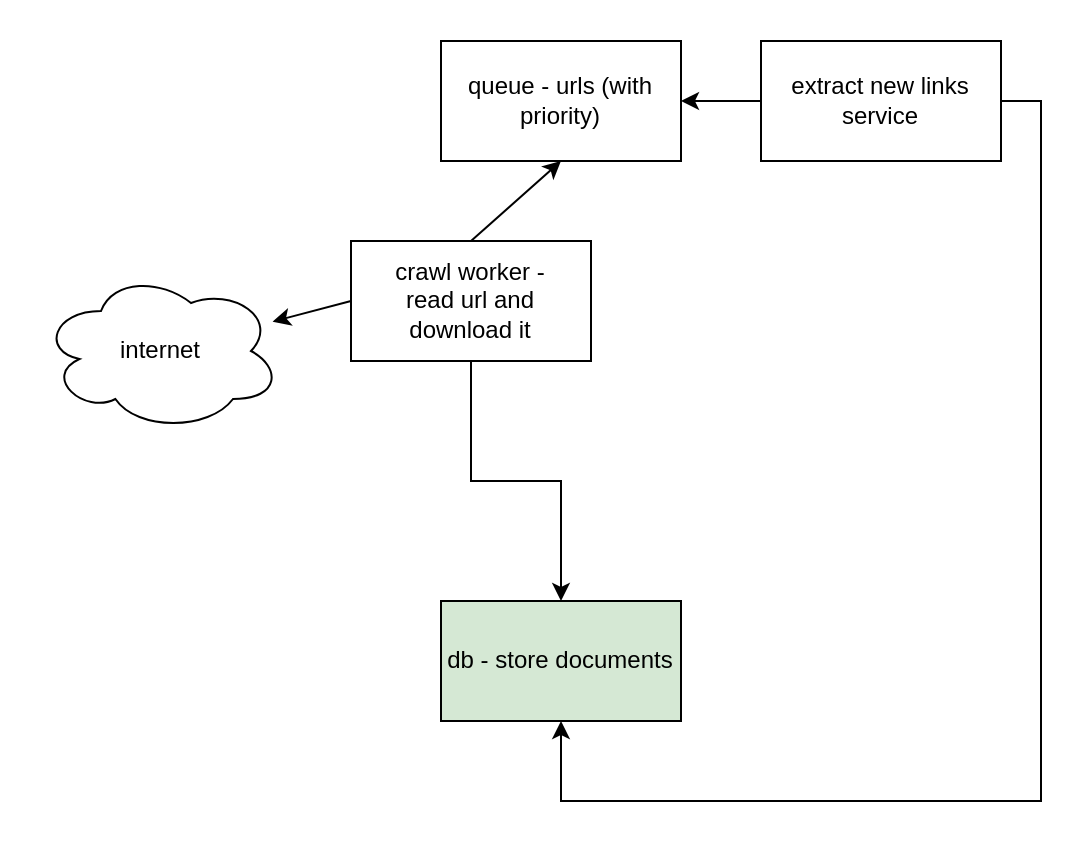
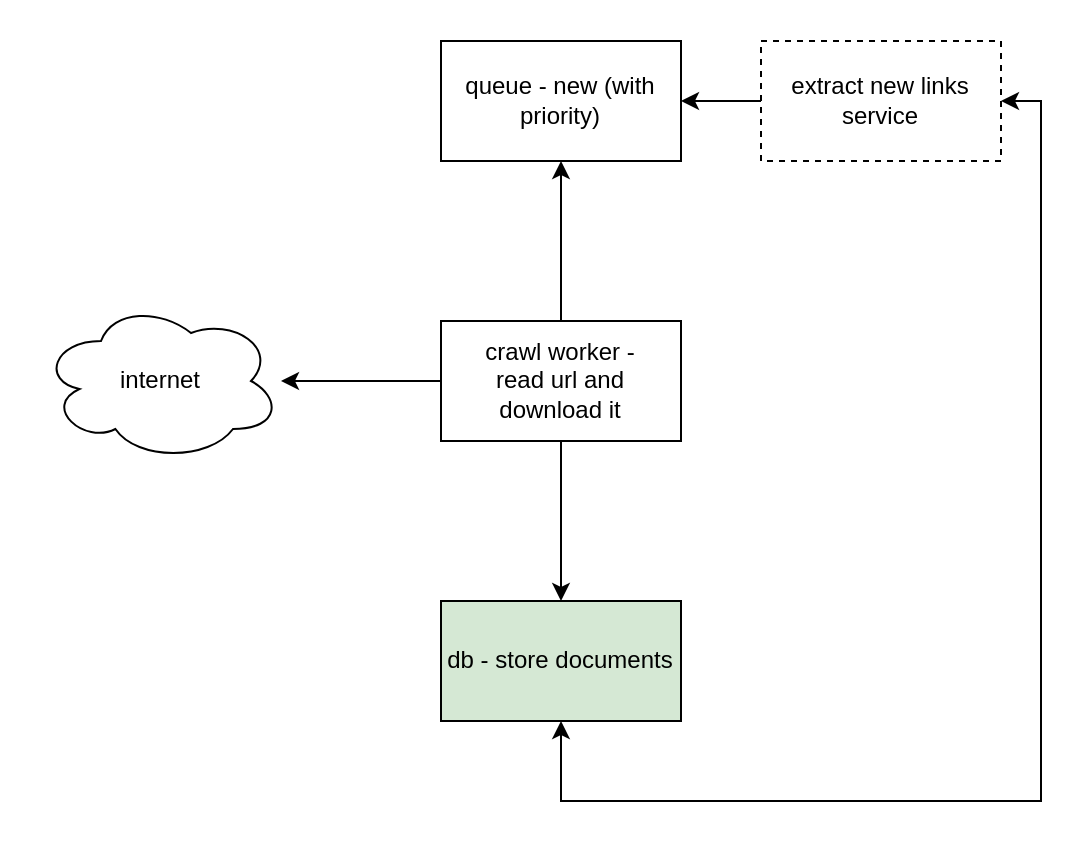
node "queue - urls (with priority)": label "queue - urls (with priority)" -> "queue - new (with priority)"
node "extract new links service": style solid -> dashed
edge "extract new links service" -> "db - store documents": arrowhead none -> classic
node "crawl worker - read url and download it": moved (471, 301) -> (561, 381)
node "internet": moved (161, 351) -> (161, 381)
